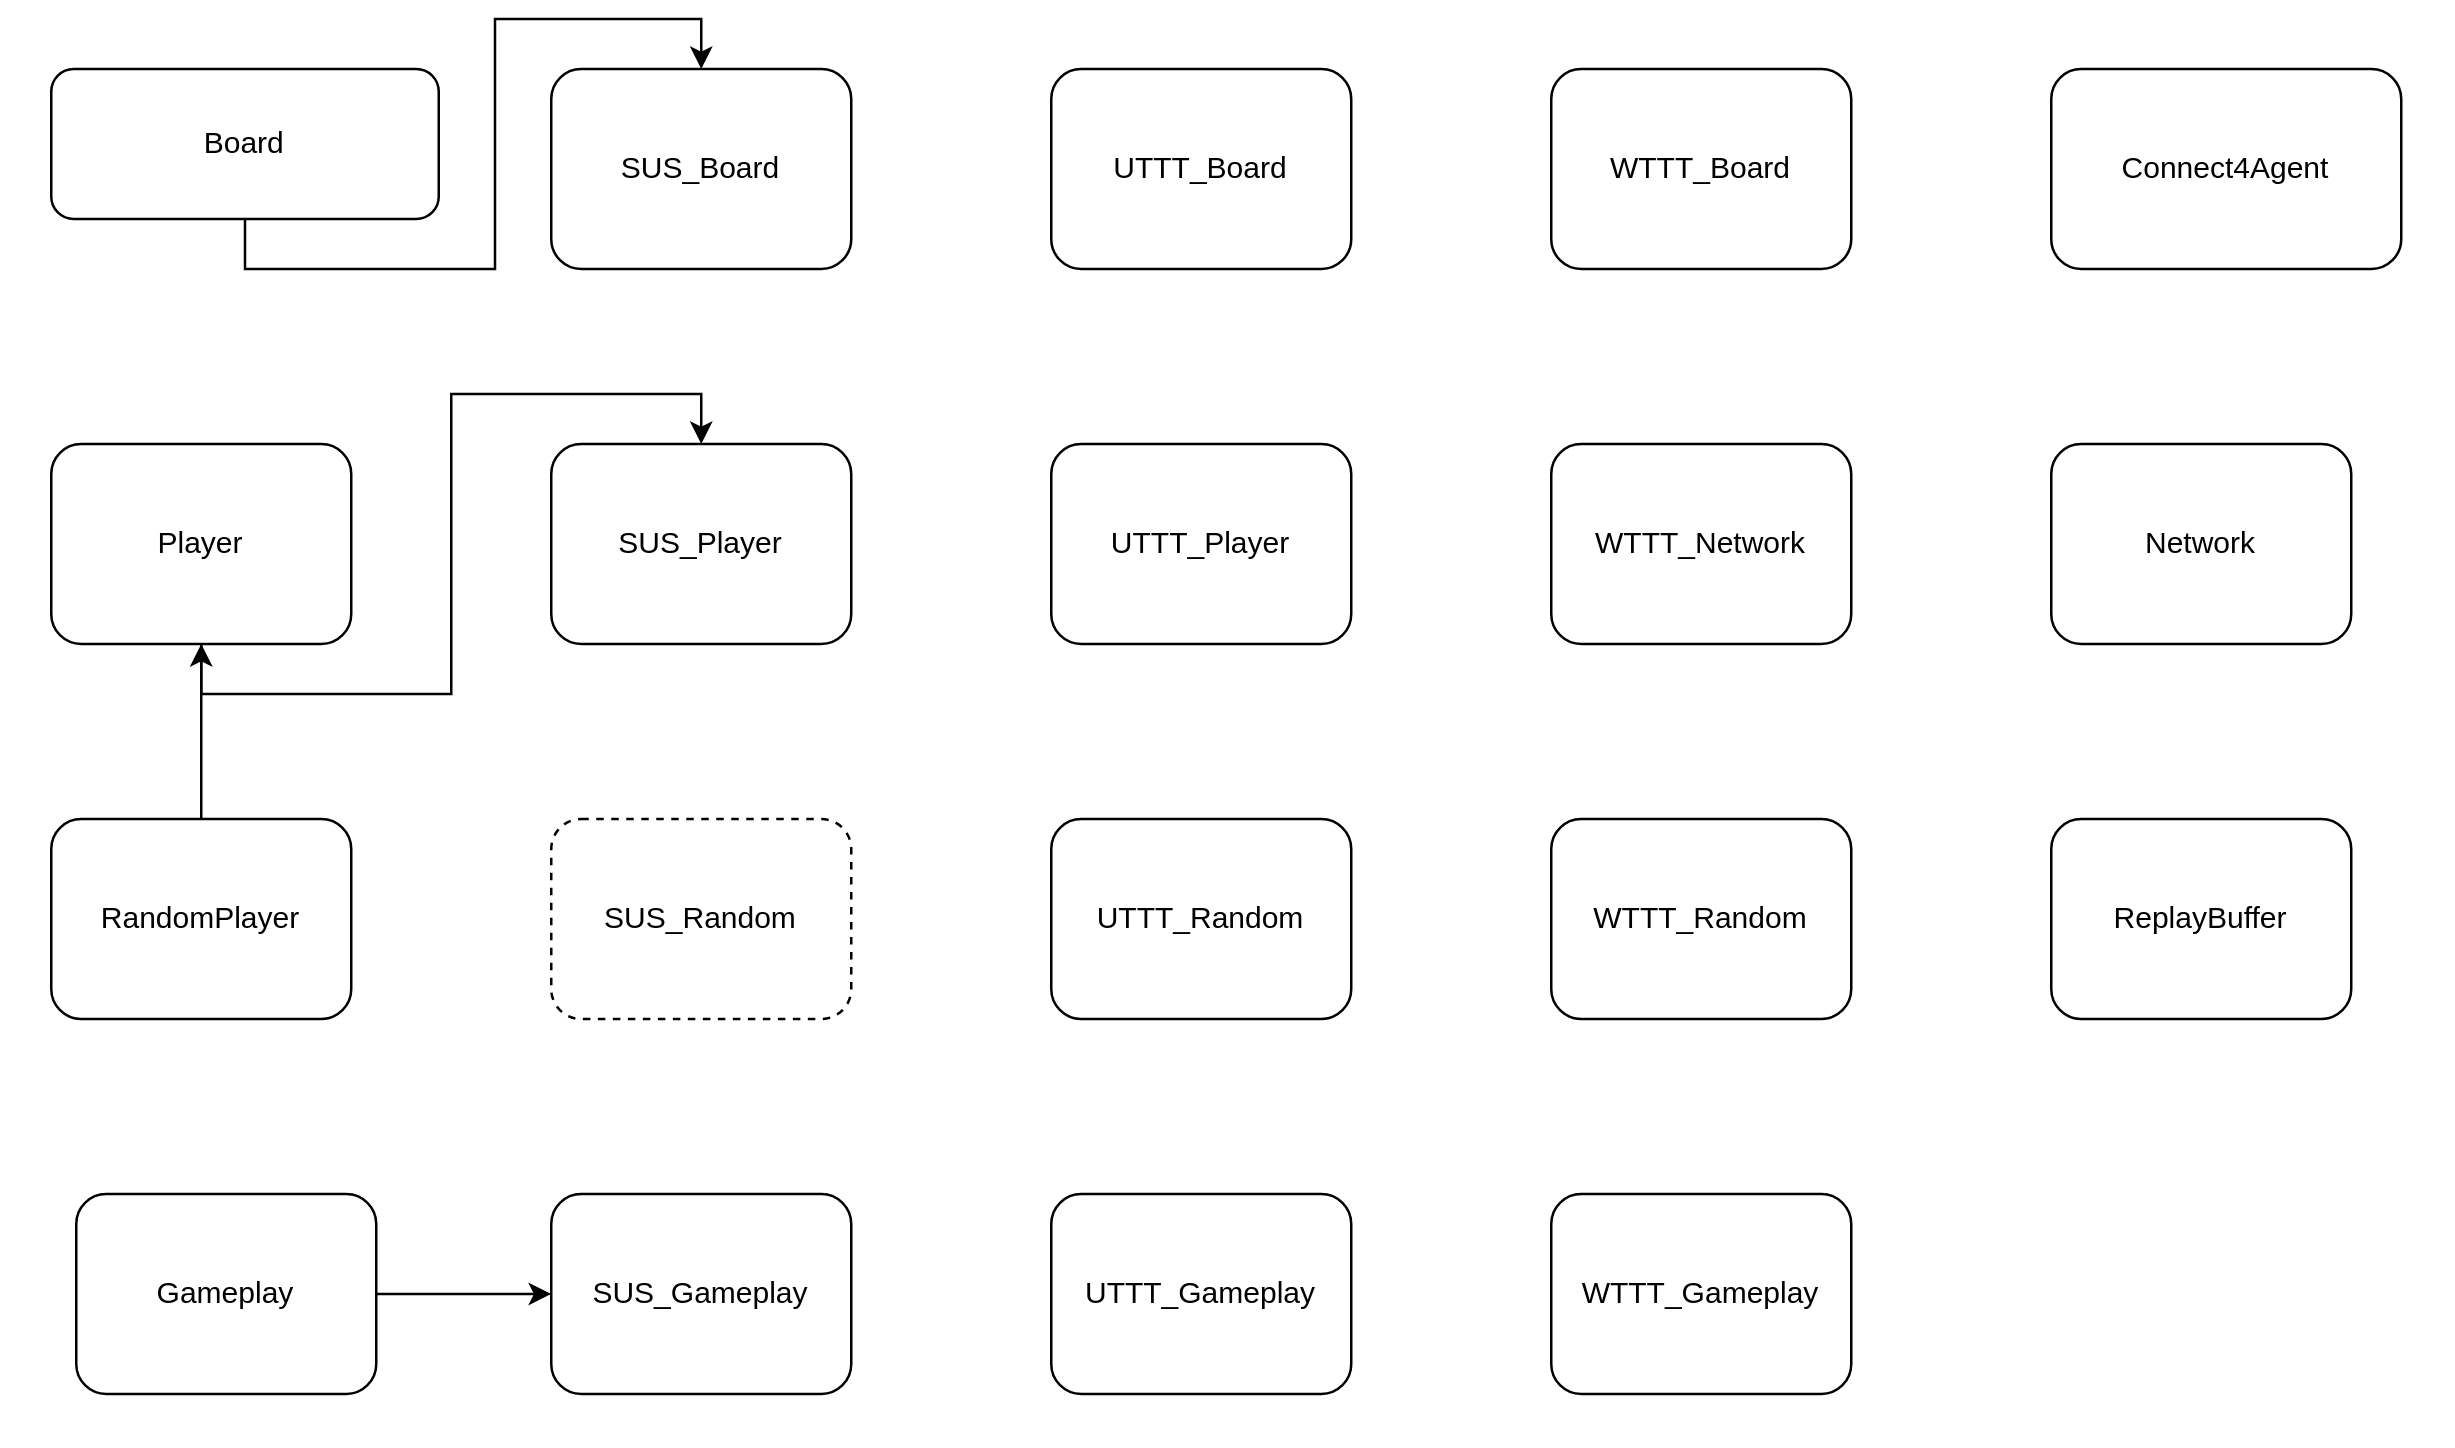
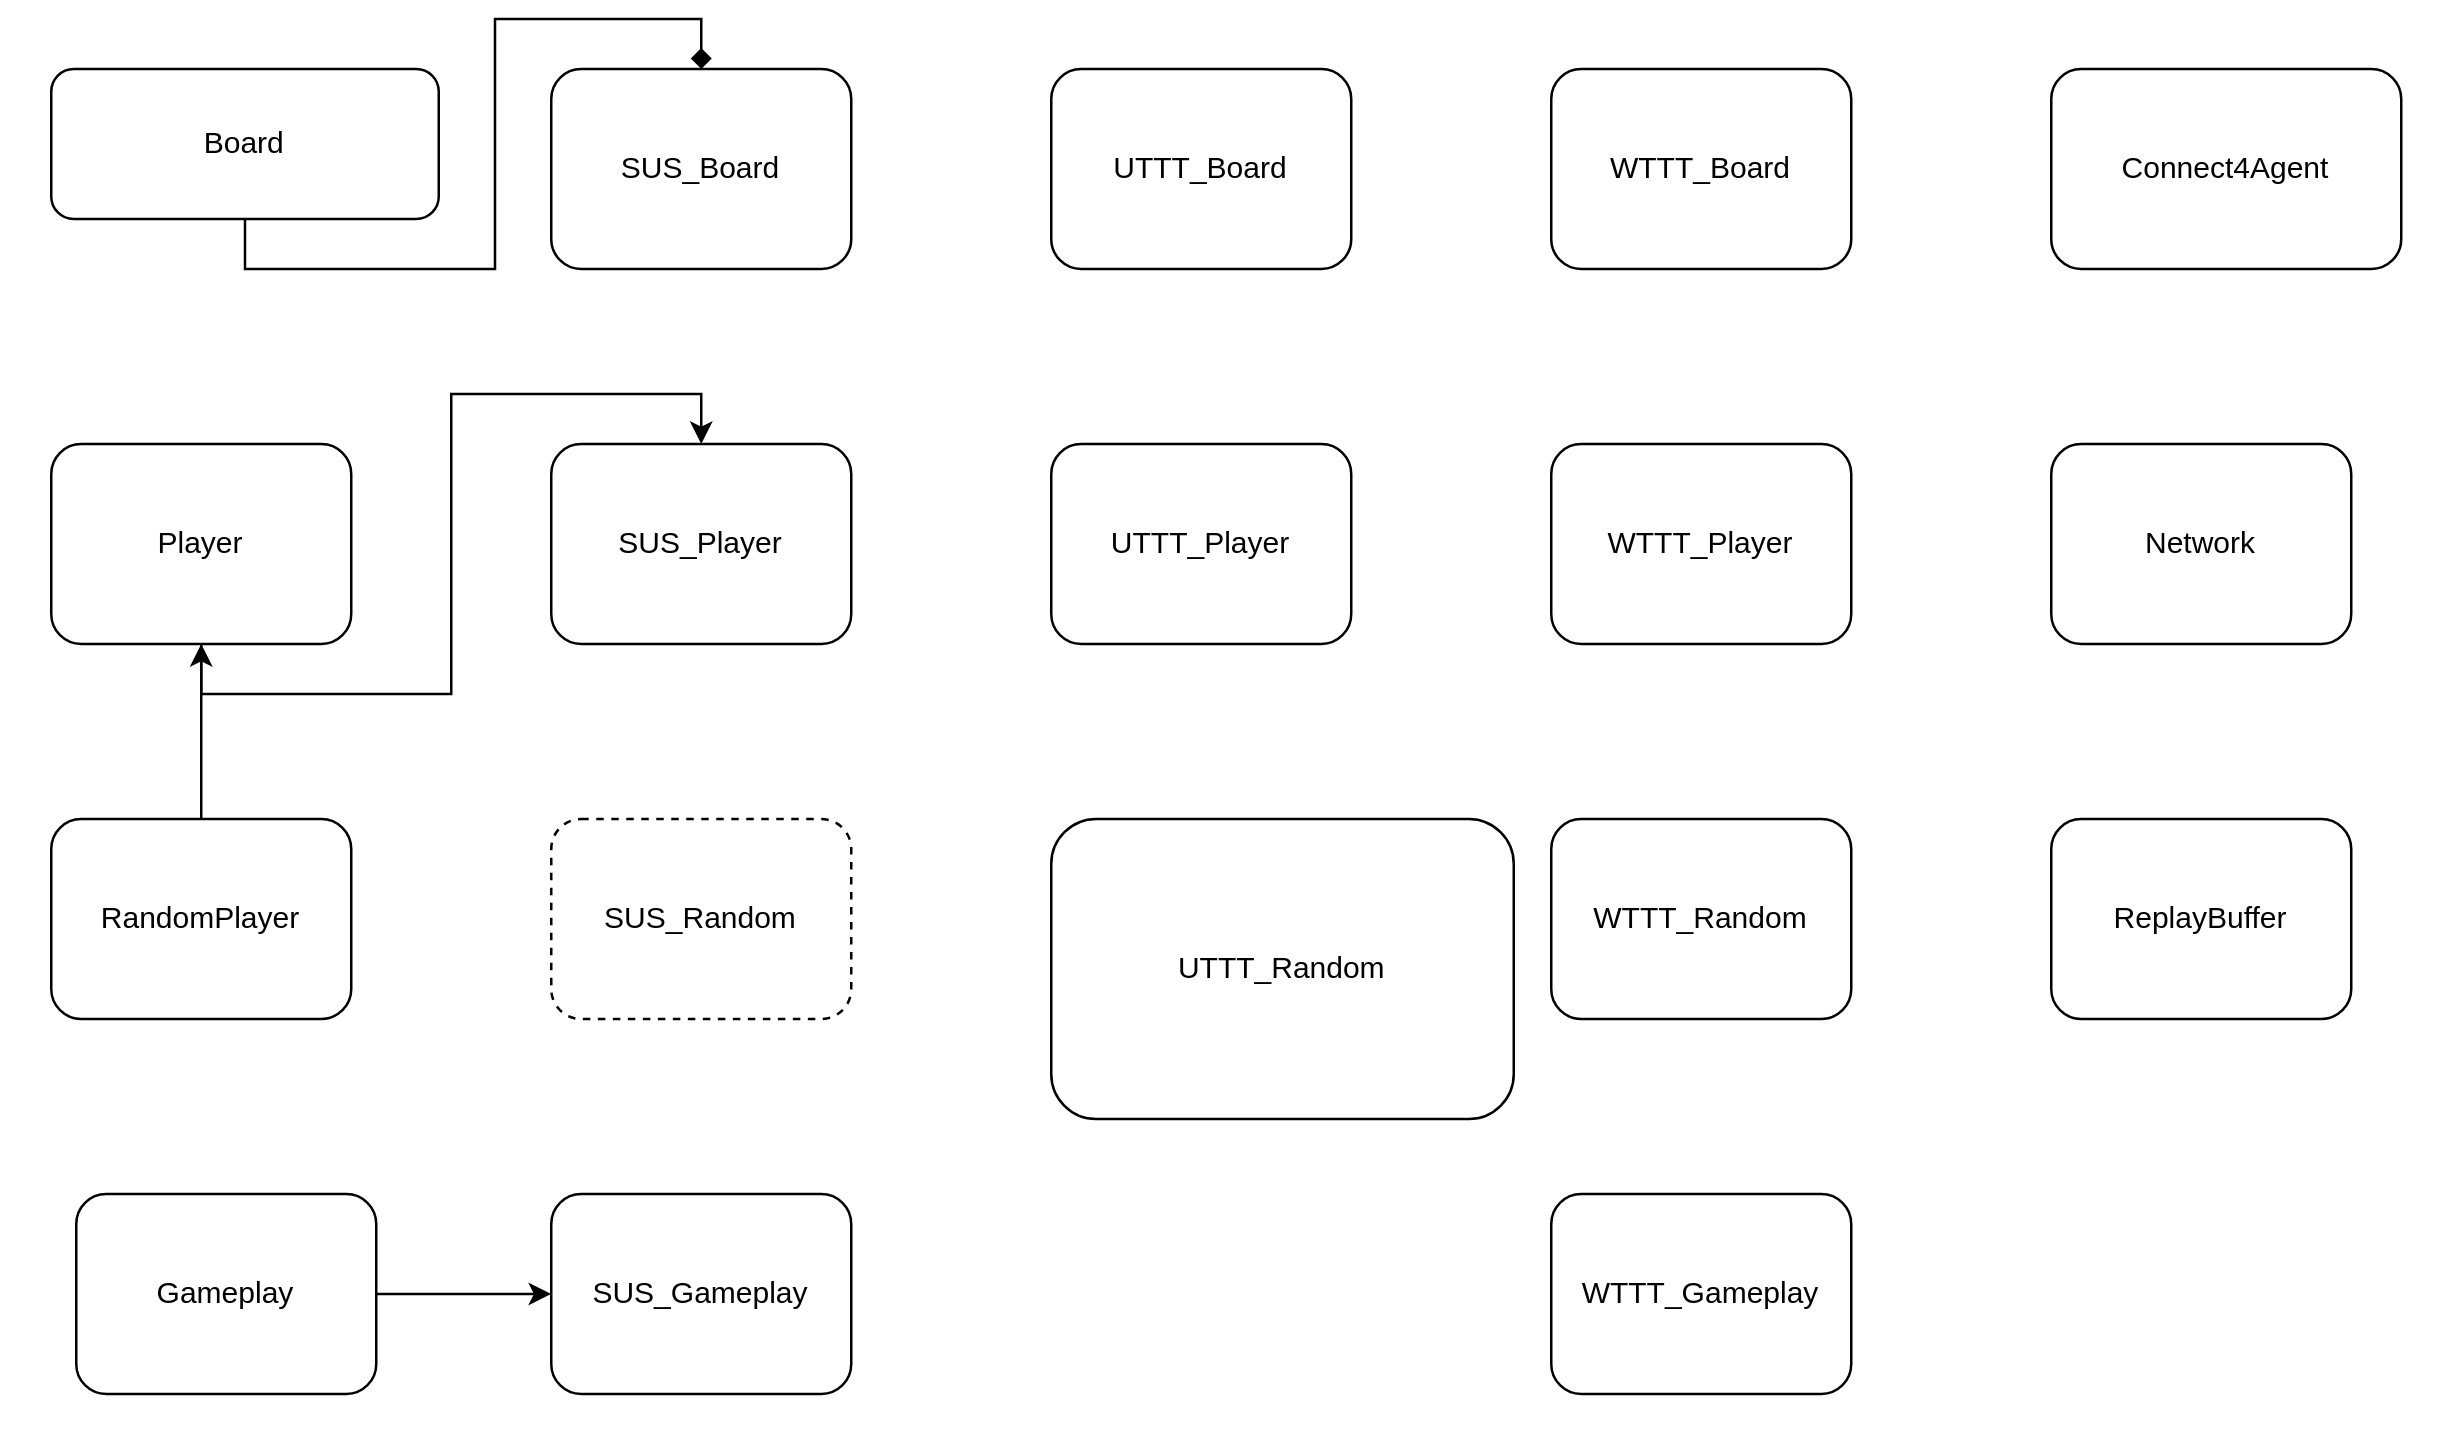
edge "Board" -> "SUS_Board": arrowhead classic -> diamond
node "WTTT_Network": label "WTTT_Network" -> "WTTT_Player"
node "UTTT_Random": size 300x200 -> 463x300
node "UTTT_Gameplay": removed
